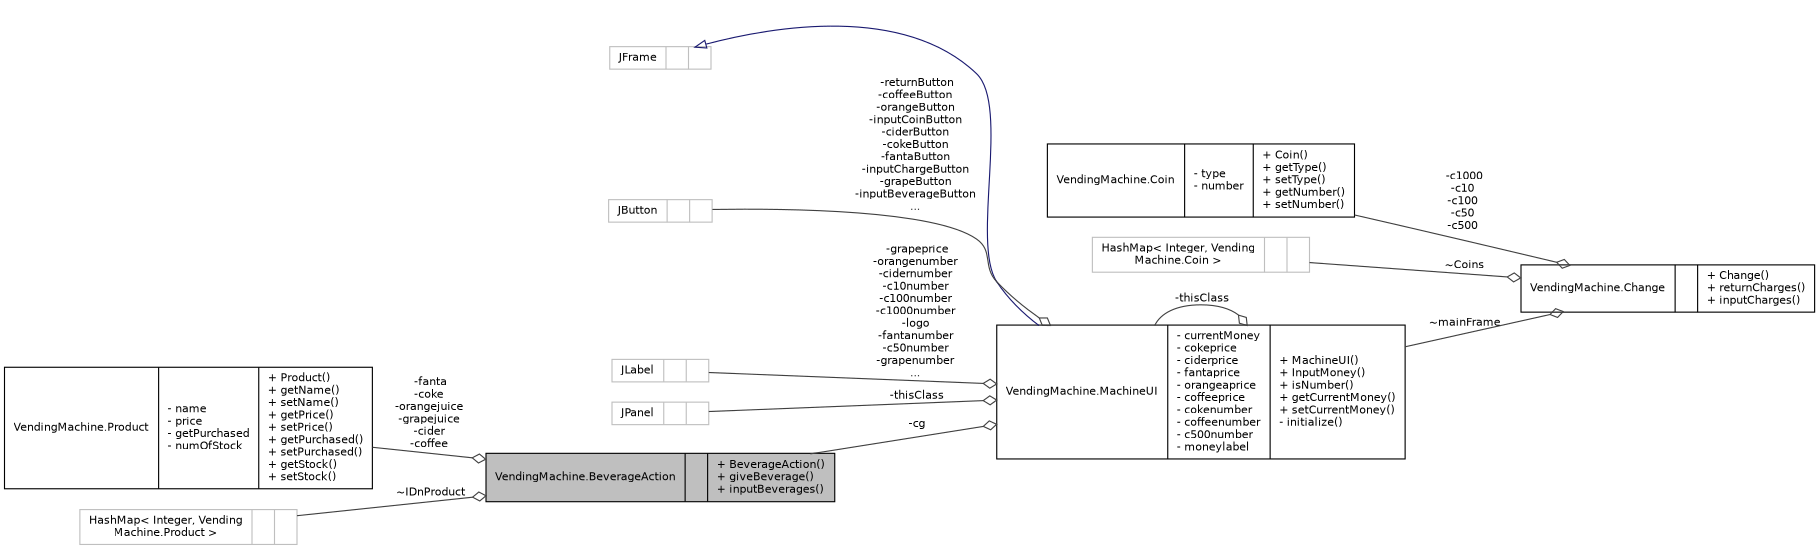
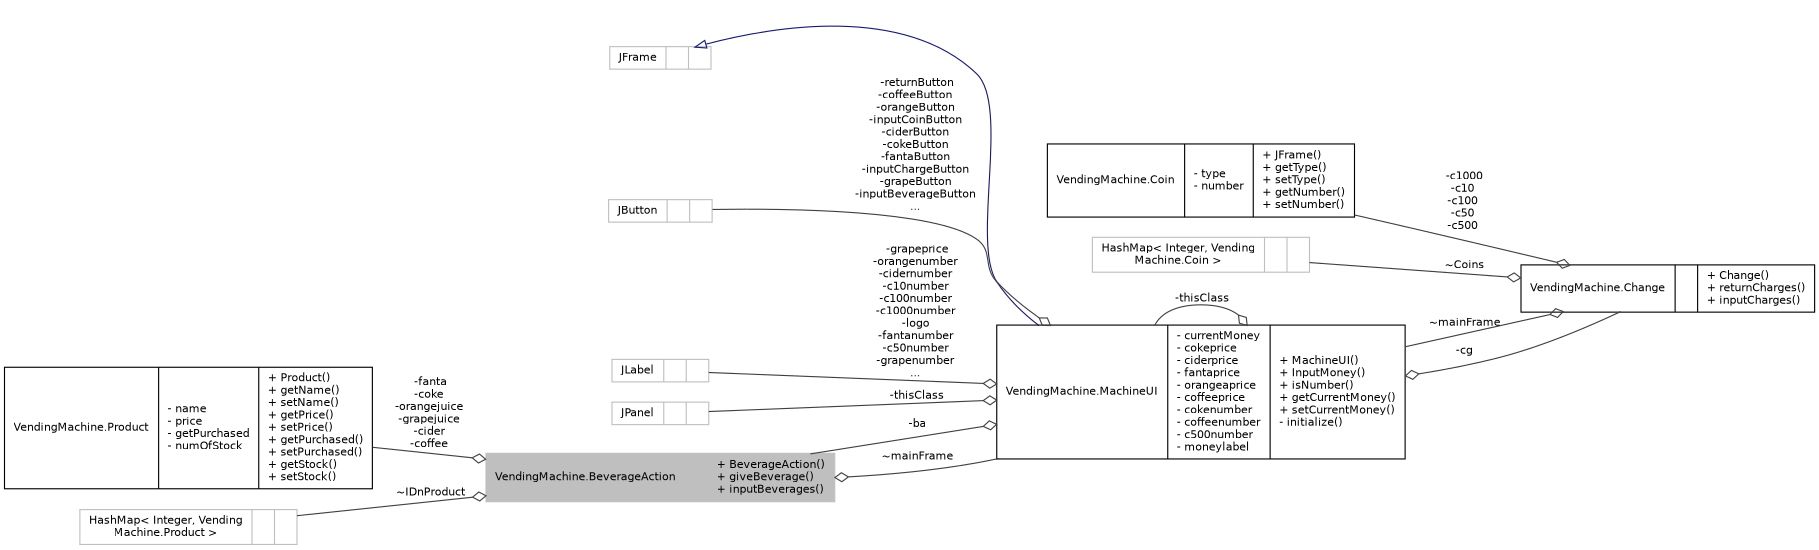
node "VendingMachine.Coin": text "+ Coin()" -> "+ JFrame()"
edge "VendingMachine.Change" -> "VendingMachine.MachineUI": added, label "-cg"
edge "VendingMachine.BeverageAction" -> "VendingMachine.MachineUI": label " -cg" -> " -ba"
edge "VendingMachine.MachineUI" -> "VendingMachine.BeverageAction": added, label "~mainFrame"
node "VendingMachine.BeverageAction": color black -> grey75
